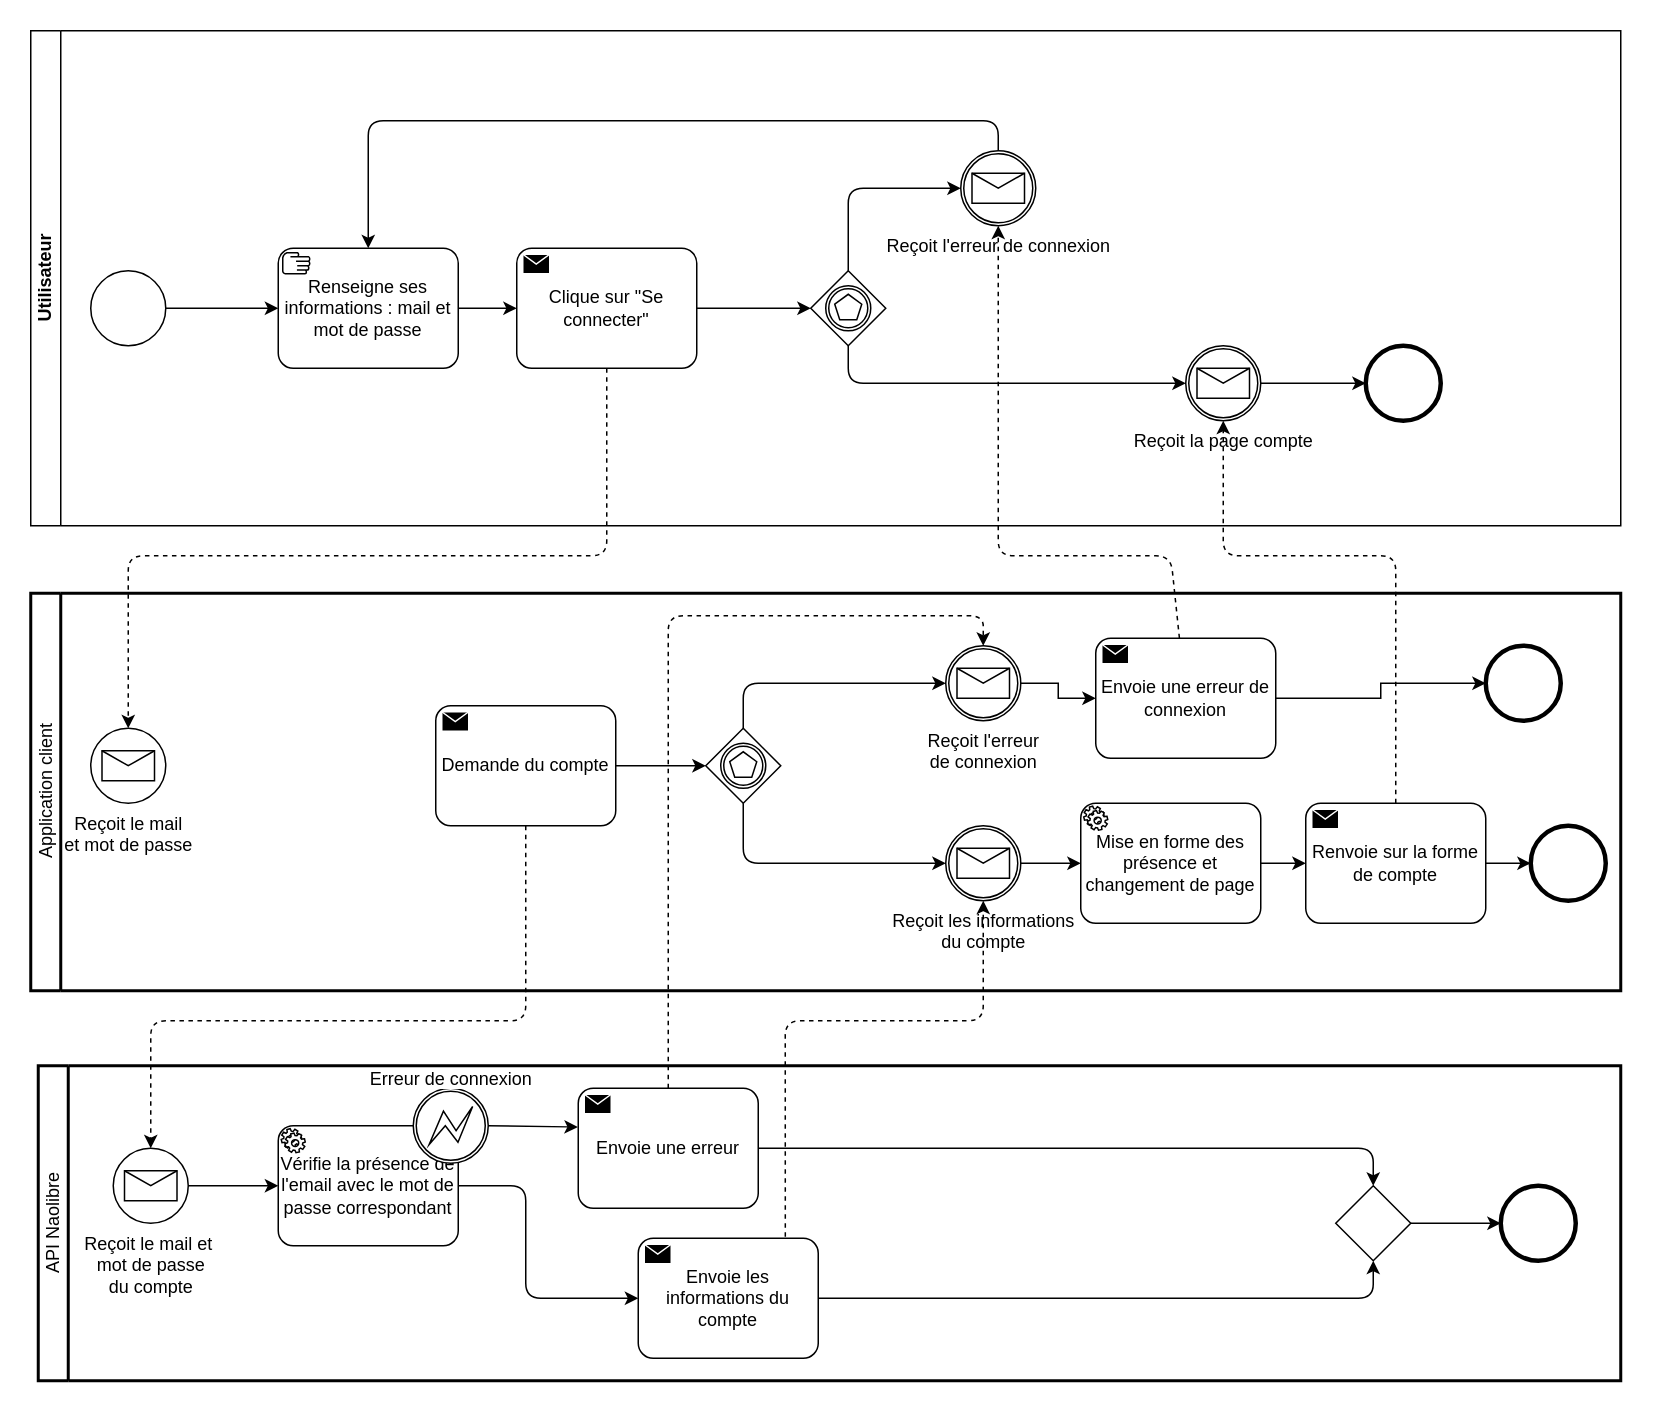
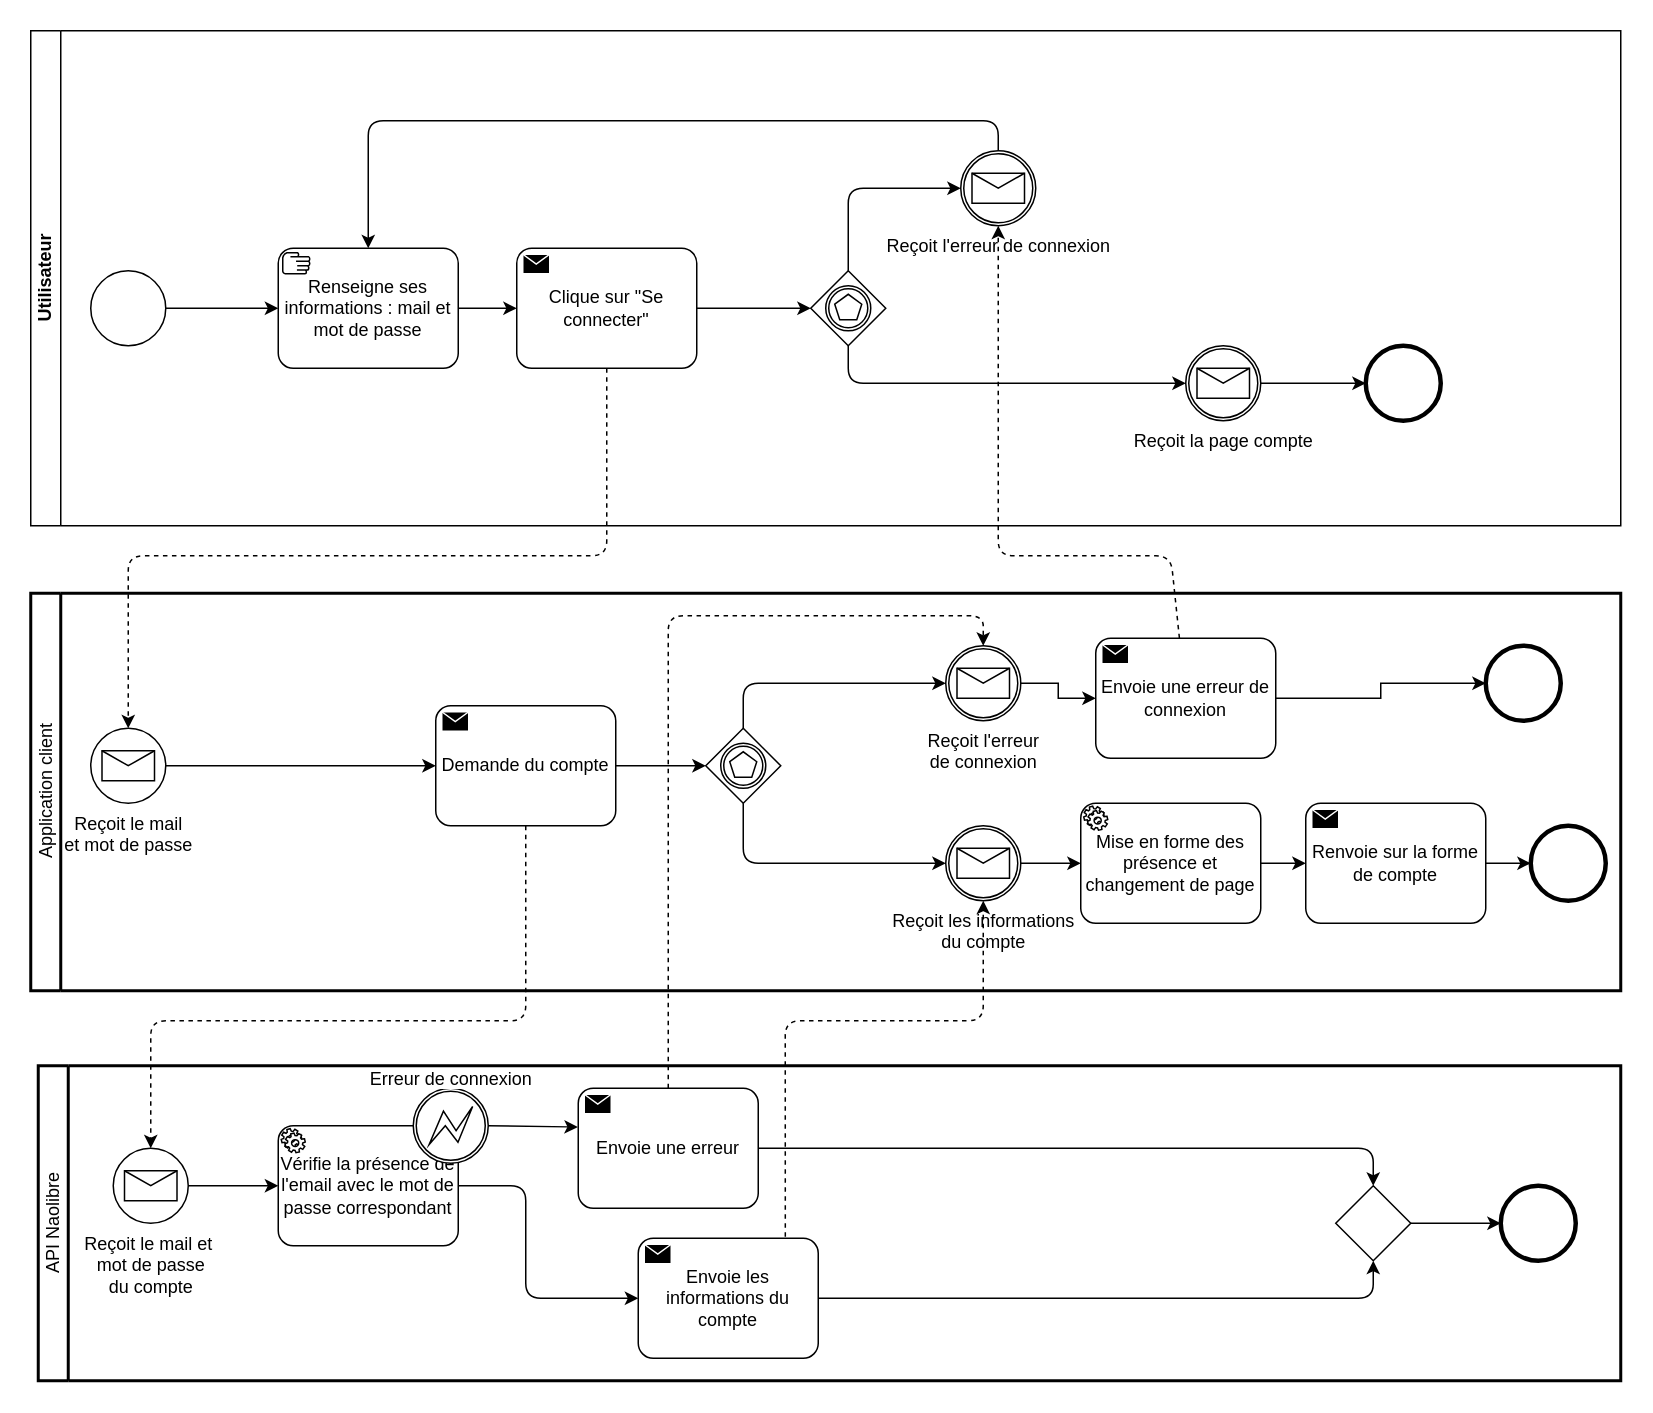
edge "Renvoie sur la forme de compte" -> "Reçoit la page compte": removed
edge "Reçoit le mail et mot de passe" -> "Demande du compte": added
